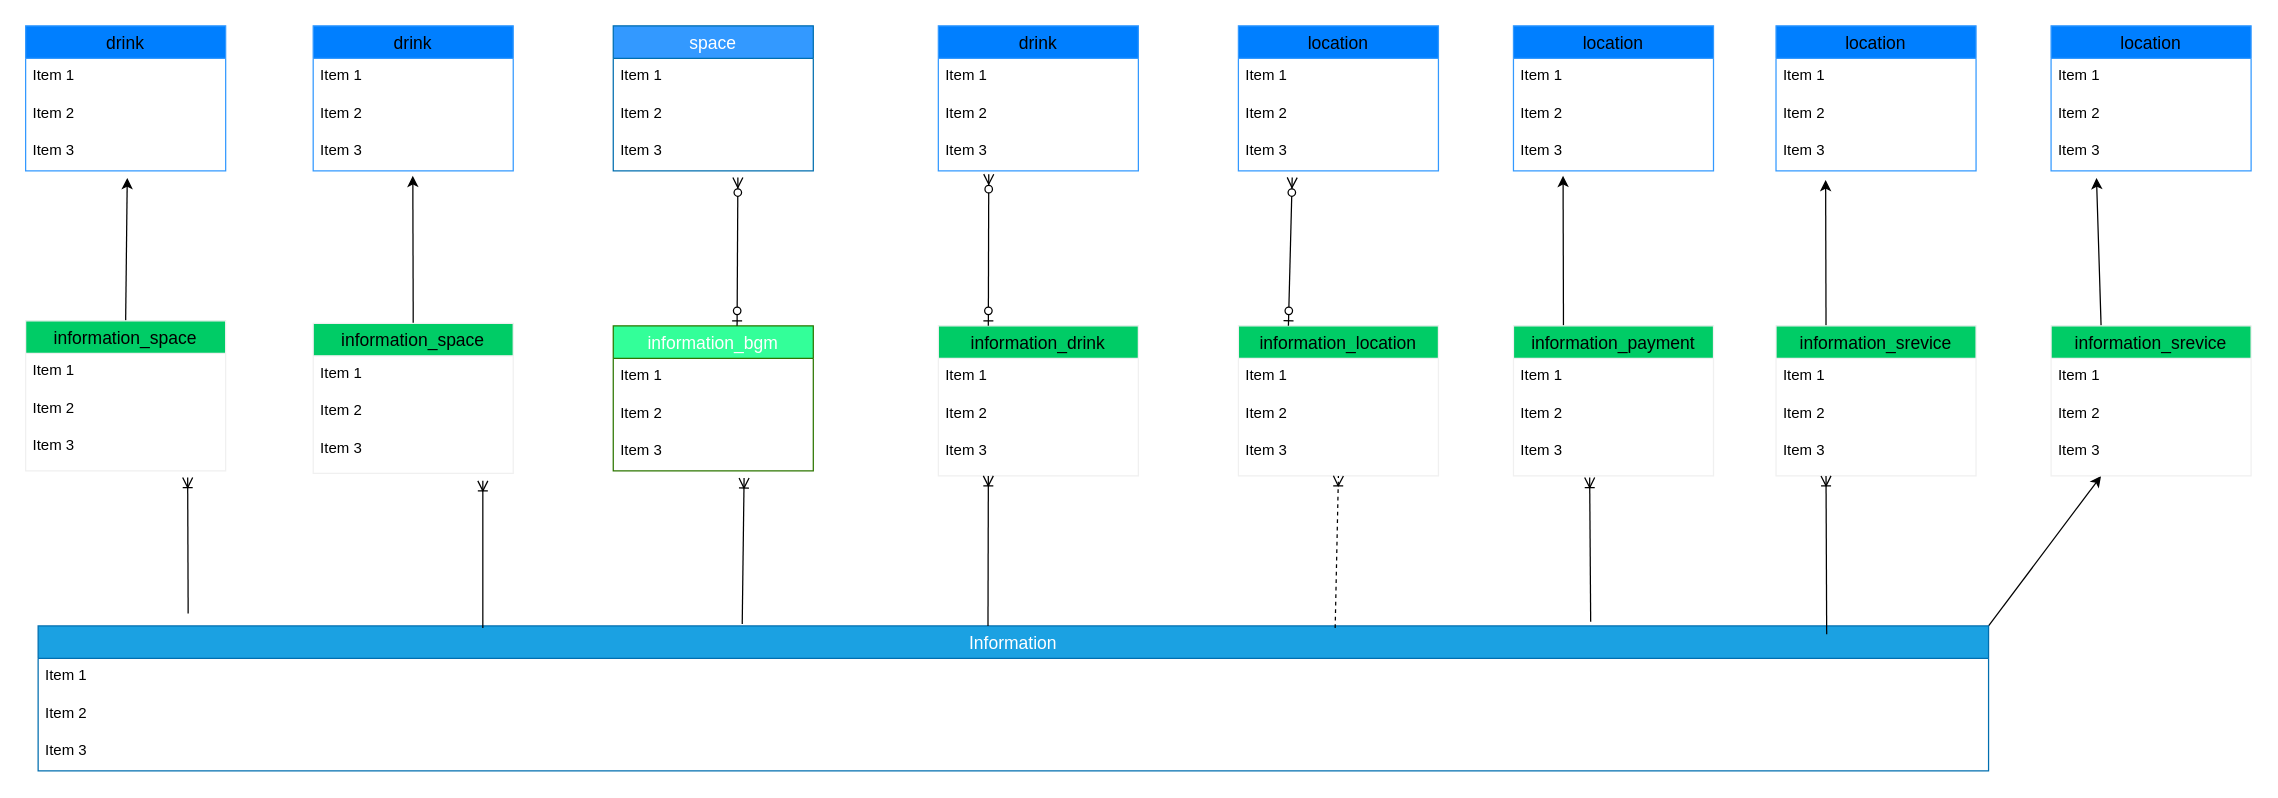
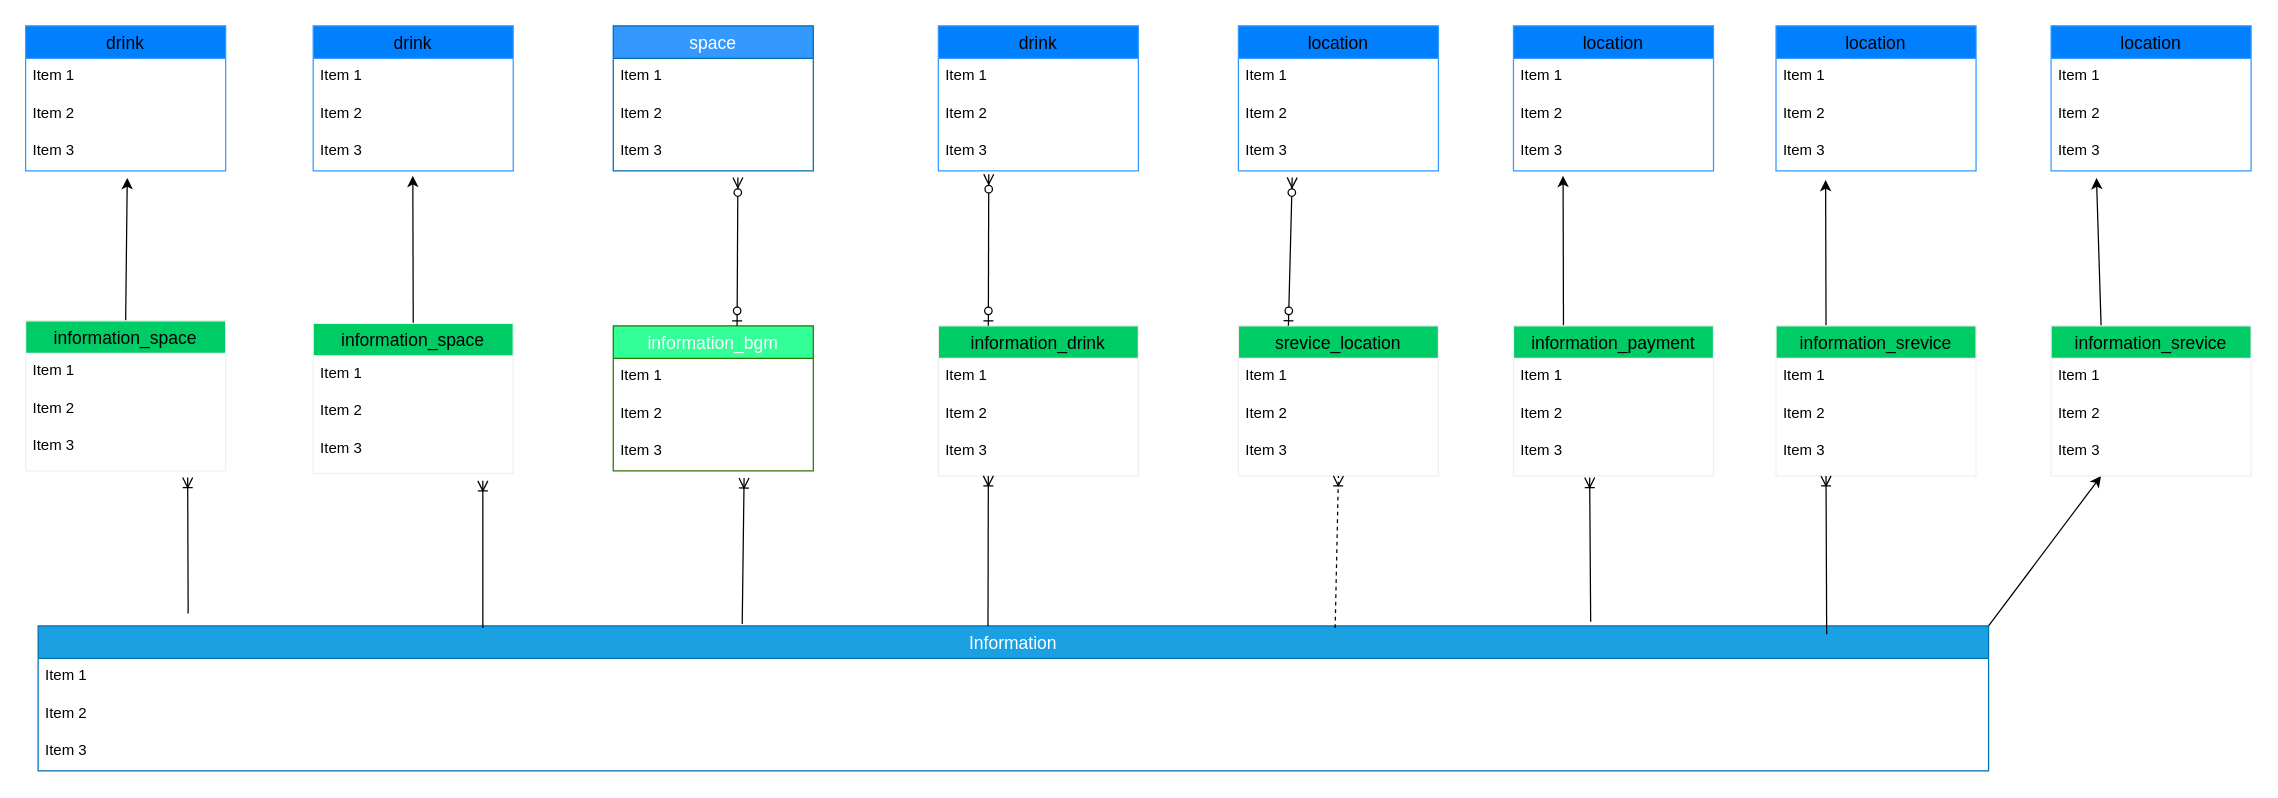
node "information_location": label "information_location" -> "srevice_location"
